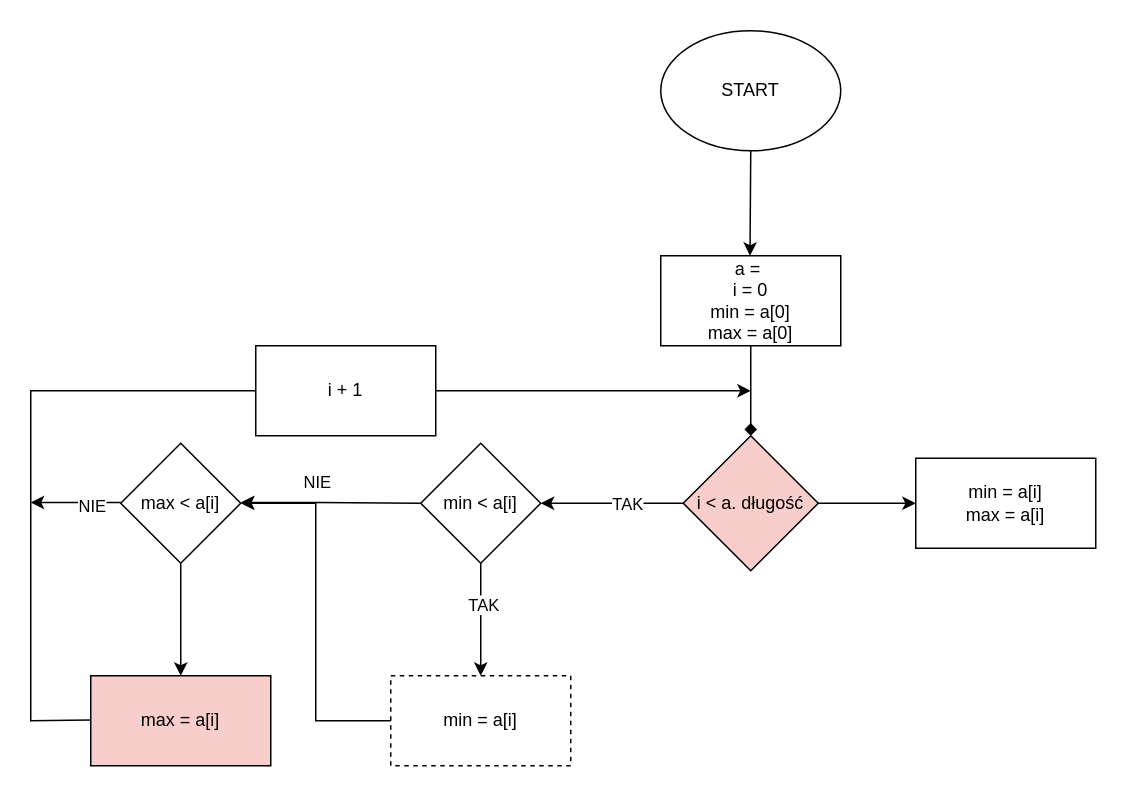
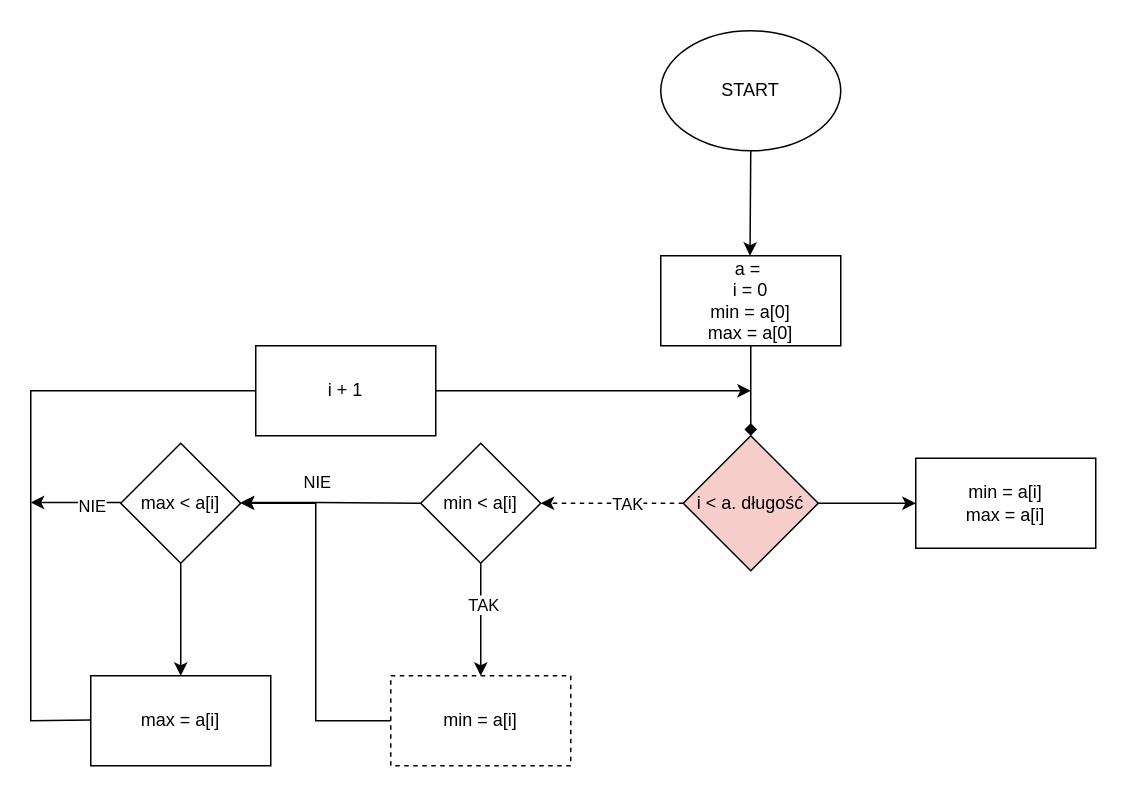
edge "i < a. długość" -> "min < a[i]": style solid -> dashed
node "max = a[i]": fillcolor #f8cecc -> #ffffff
